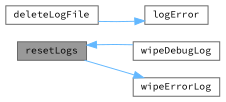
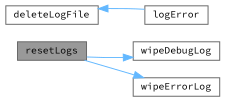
edge "deleteLogFile" -> "logError": reversed
edge "wipeDebugLog" -> "resetLogs": reversed
